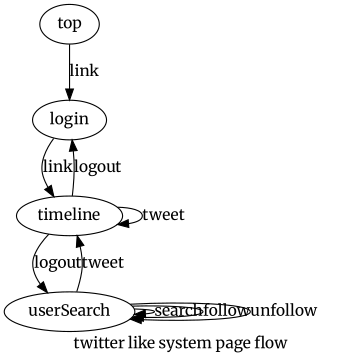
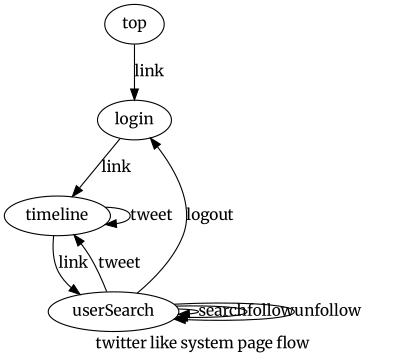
edge "timeline" -> "login": now "userSearch" -> "login"
edge "timeline" -> "userSearch": label "logout" -> "link"
